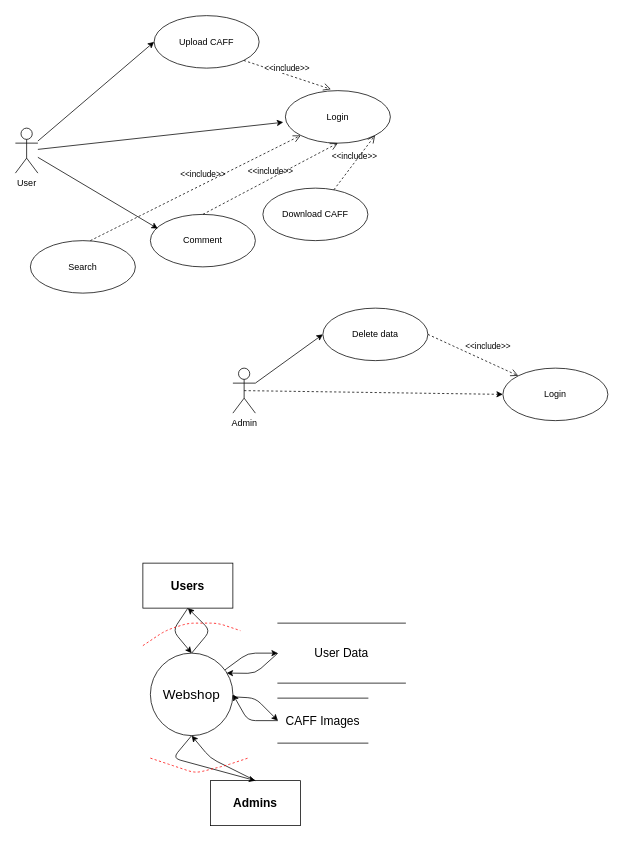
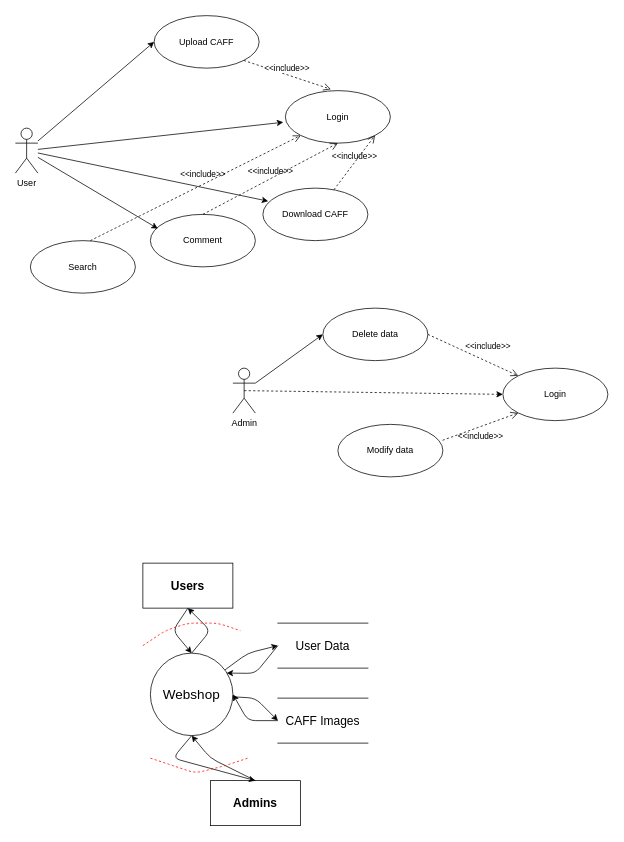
edge "User" -> "Download CAFF": added
edge "Modify data" -> "Login": added, label "<<include>>"
node "Modify data": added
node "User Data": size 128x60 -> 90x45
